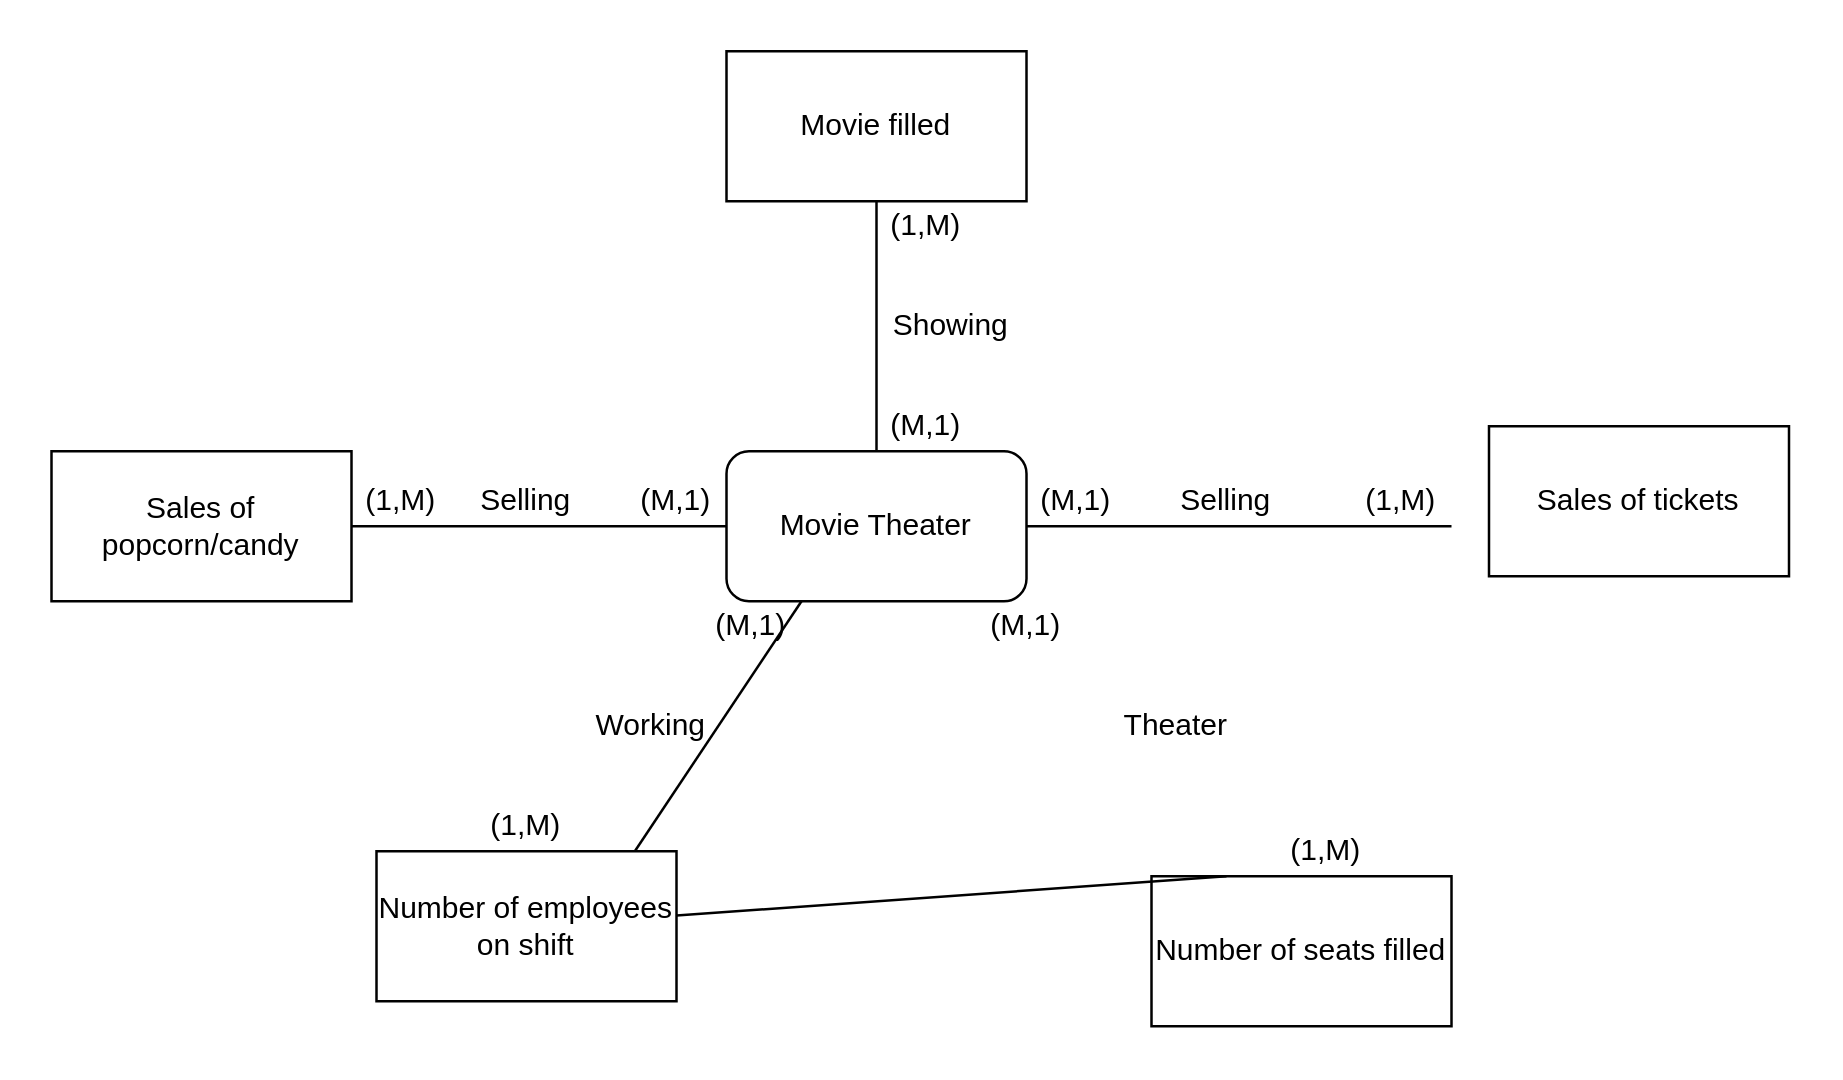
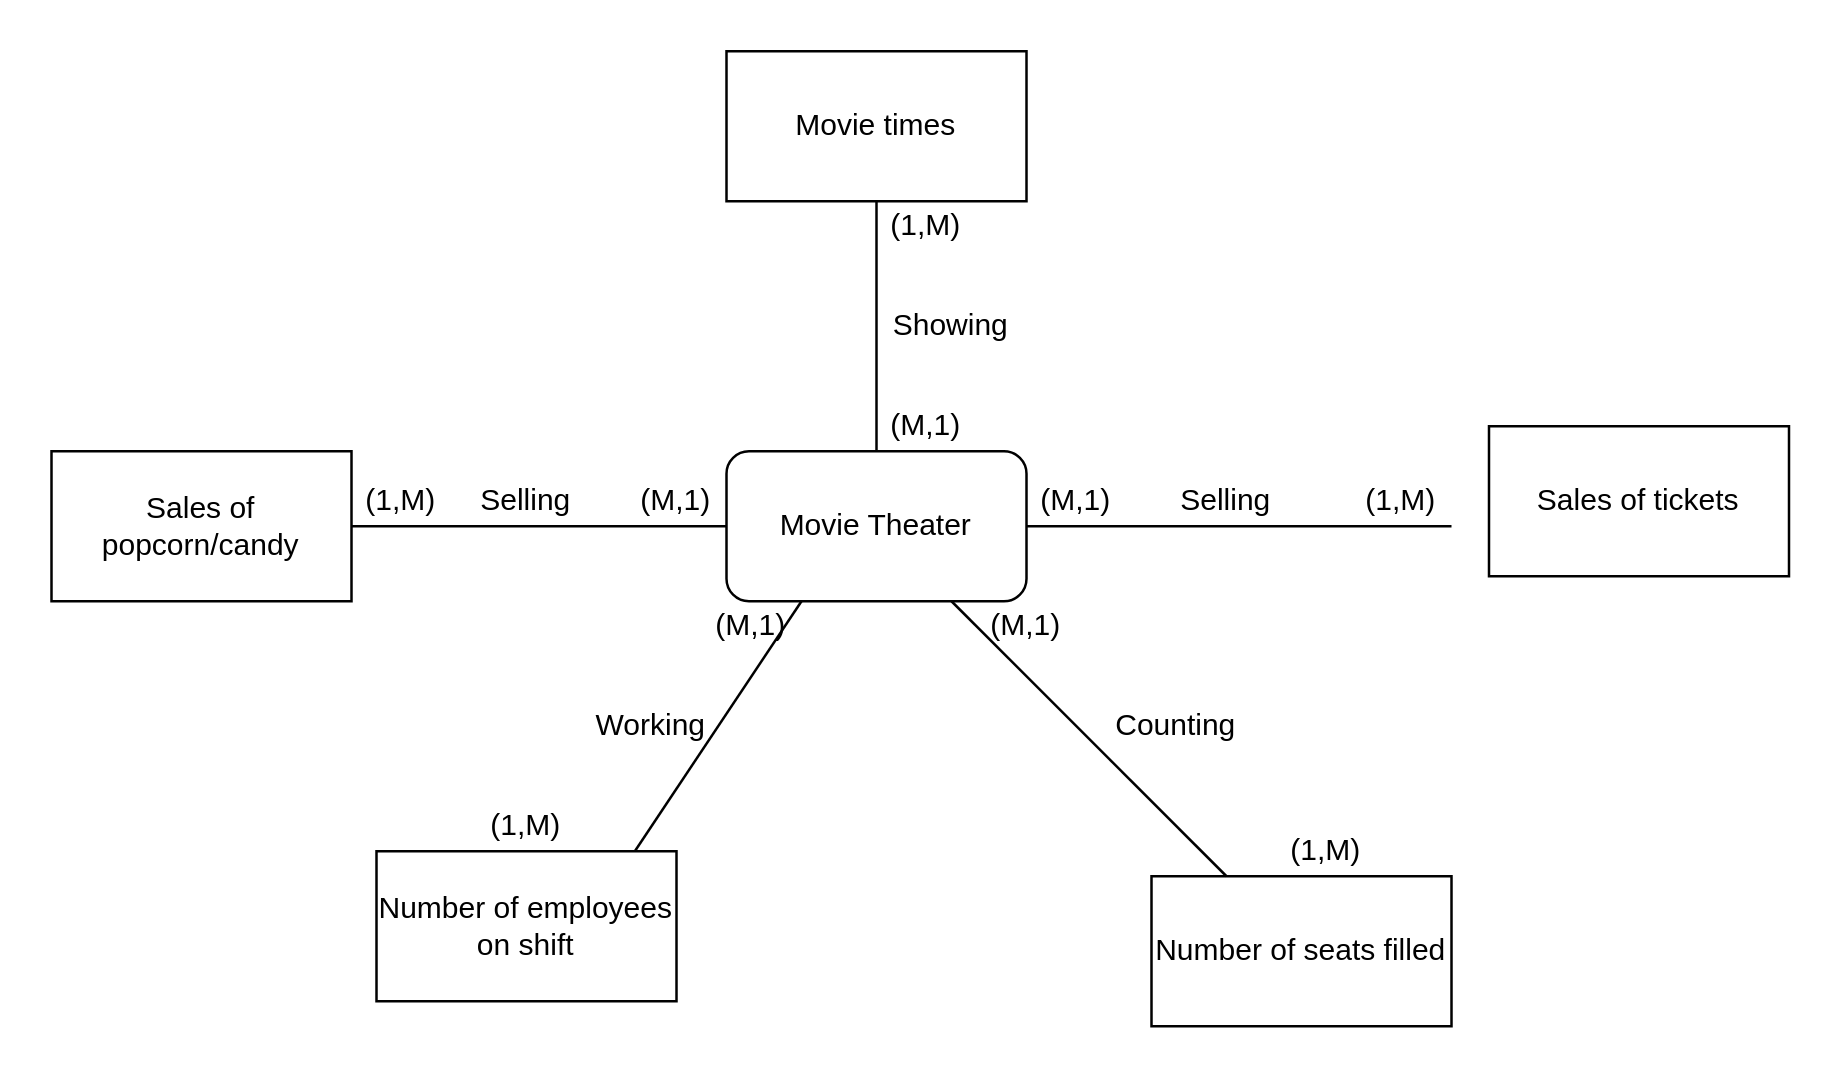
node "Movie filled": label "Movie filled" -> "Movie times"
node "Theater": label "Theater" -> "Counting"
edge "Number of employees on shift" -- "Number of seats filled": now "Movie Theater" -- "Number of seats filled"
